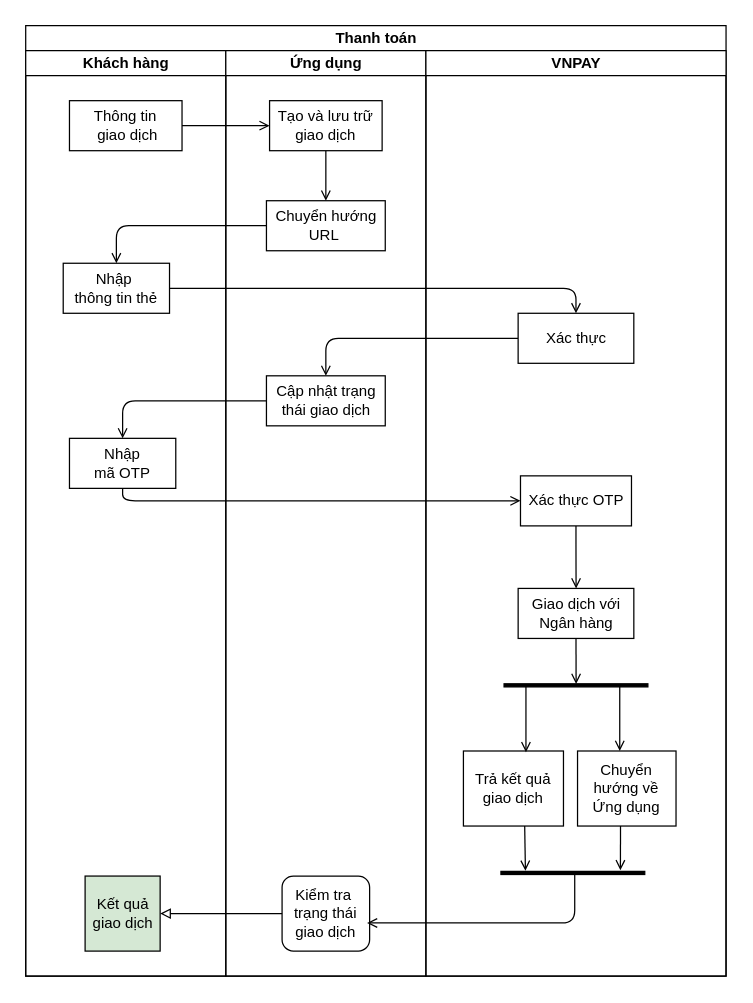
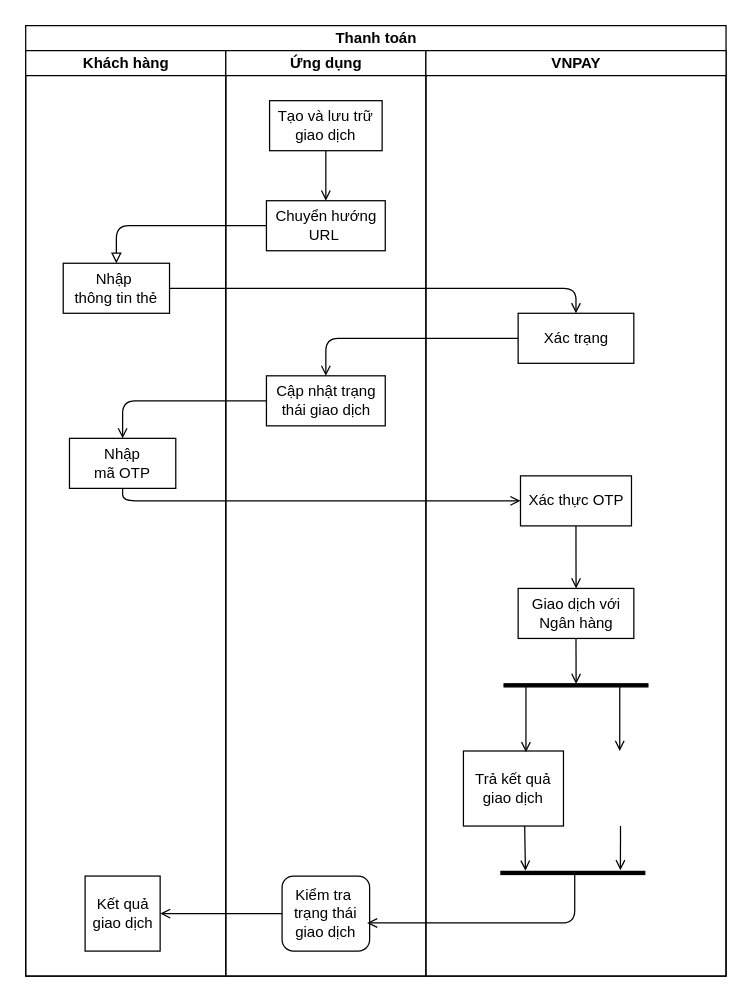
node "Thông tin giao dịch": removed
edge "Thông tin giao dịch" -> "Tạo và lưu trữ giao dịch": removed
edge "Chuyển hướng URL" -> "Nhập thông tin thẻ": arrowhead open -> block
node "Xác thực": label "Xác thực" -> "Xác trạng"
node "Chuyển hướng về Ứng dụng": removed
node "Kết quả giao dịch": fillcolor #d5e8d4 -> #ffffff
edge "Kiểm tra trạng thái giao dịch" -> "Kết quả giao dịch": arrowhead block -> open
